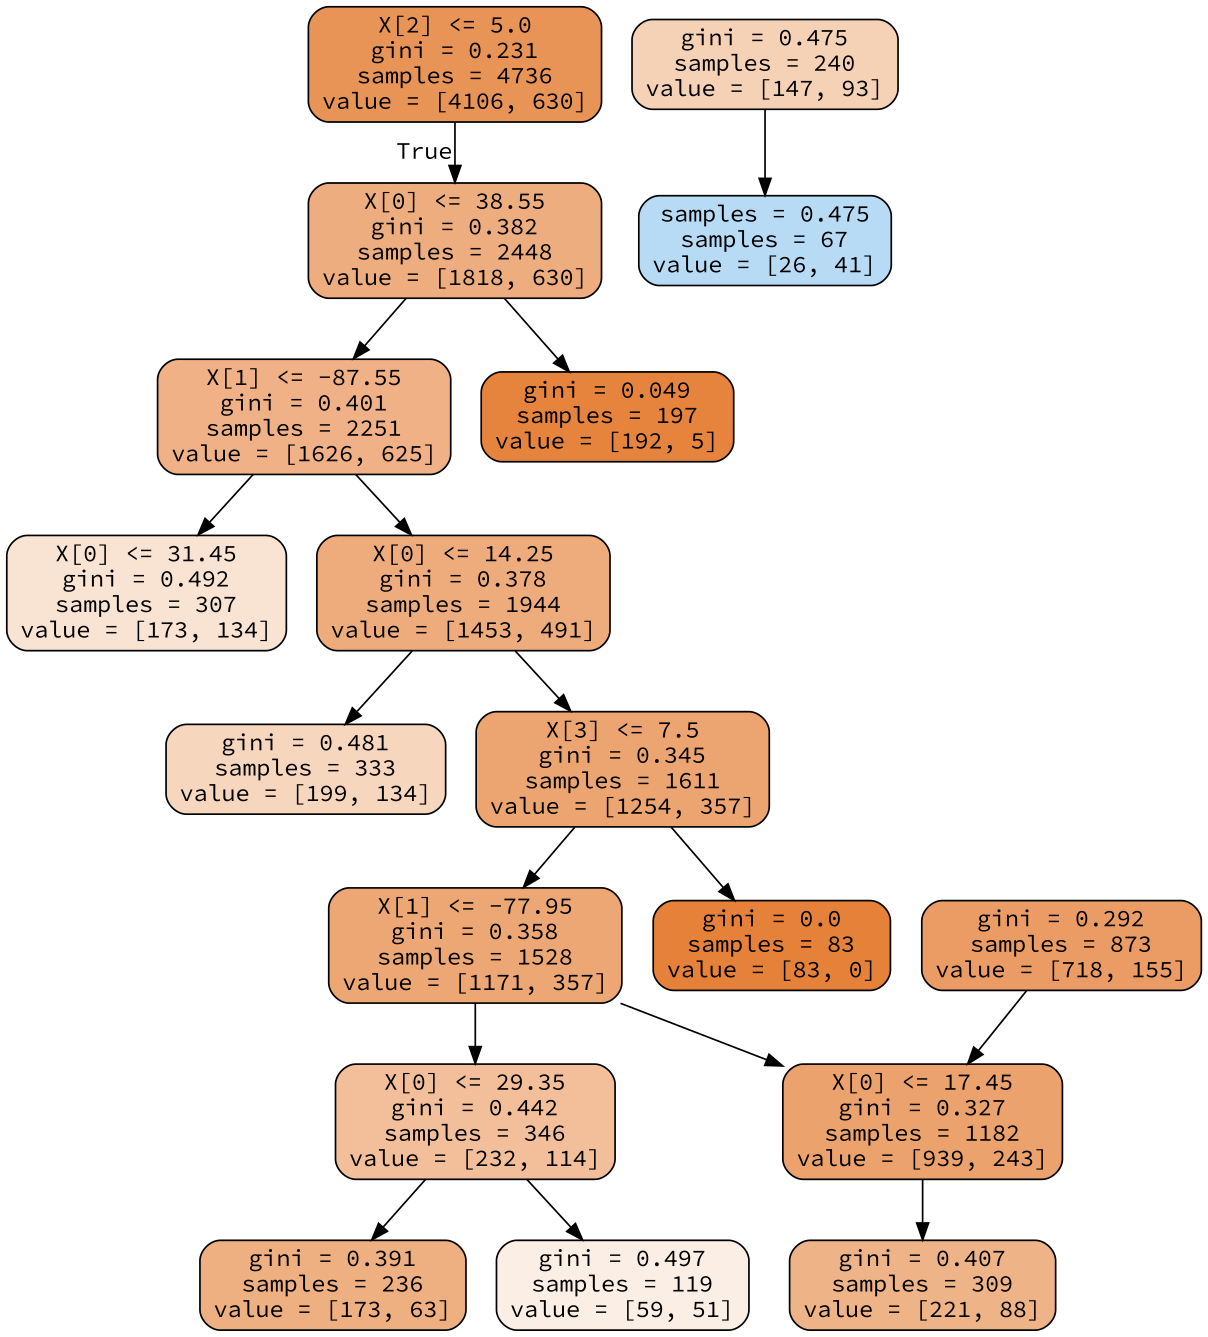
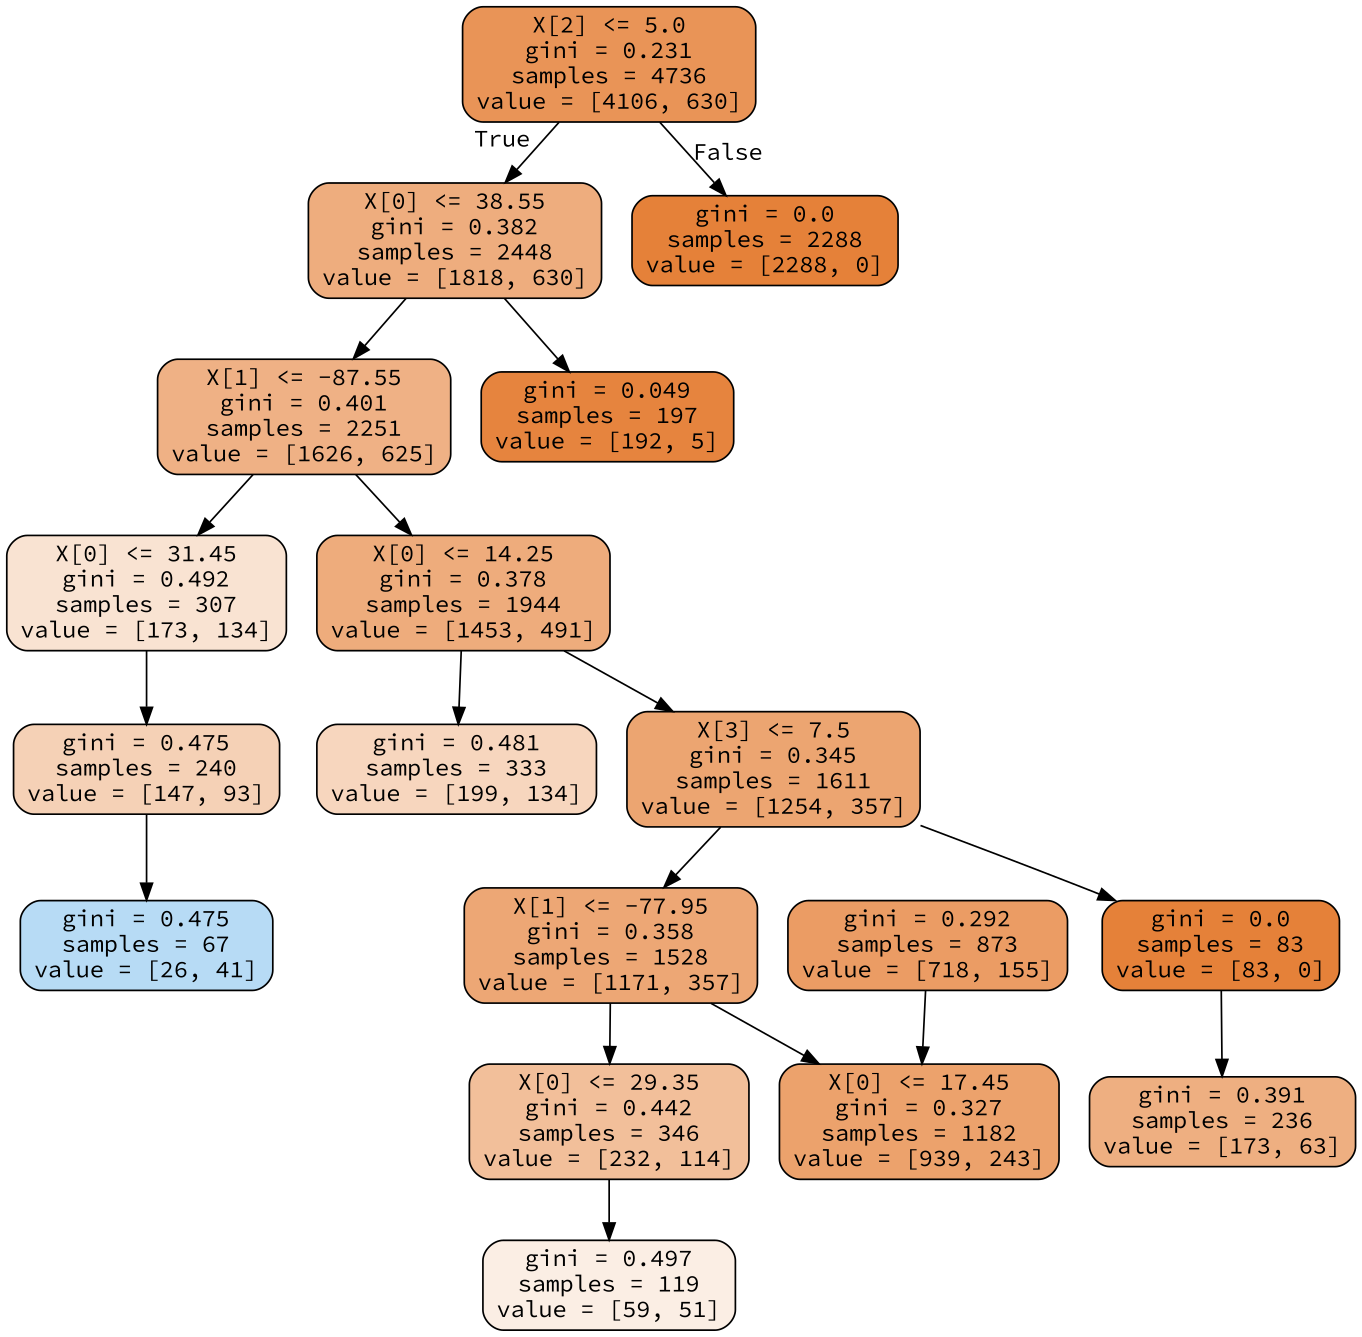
node "samples = 0.475 samples = 67 value = [26, 41]": label "samples = 0.475 samples = 67 value = [26, 41]" -> "gini = 0.475 samples = 67 value = [26, 41]"
node "gini = 0.0 samples = 2288 value = [2288, 0]": added
edge "X[0] <= 31.45 gini = 0.492 samples = 307 value = [173, 134]" -> "gini = 0.475 samples = 240 value = [147, 93]": added
edge "X[0] <= 29.35 gini = 0.442 samples = 346 value = [232, 114]" -> "gini = 0.391 samples = 236 value = [173, 63]": now "gini = 0.0 samples = 83 value = [83, 0]" -> "gini = 0.391 samples = 236 value = [173, 63]"
node "gini = 0.407 samples = 309 value = [221, 88]": removed
